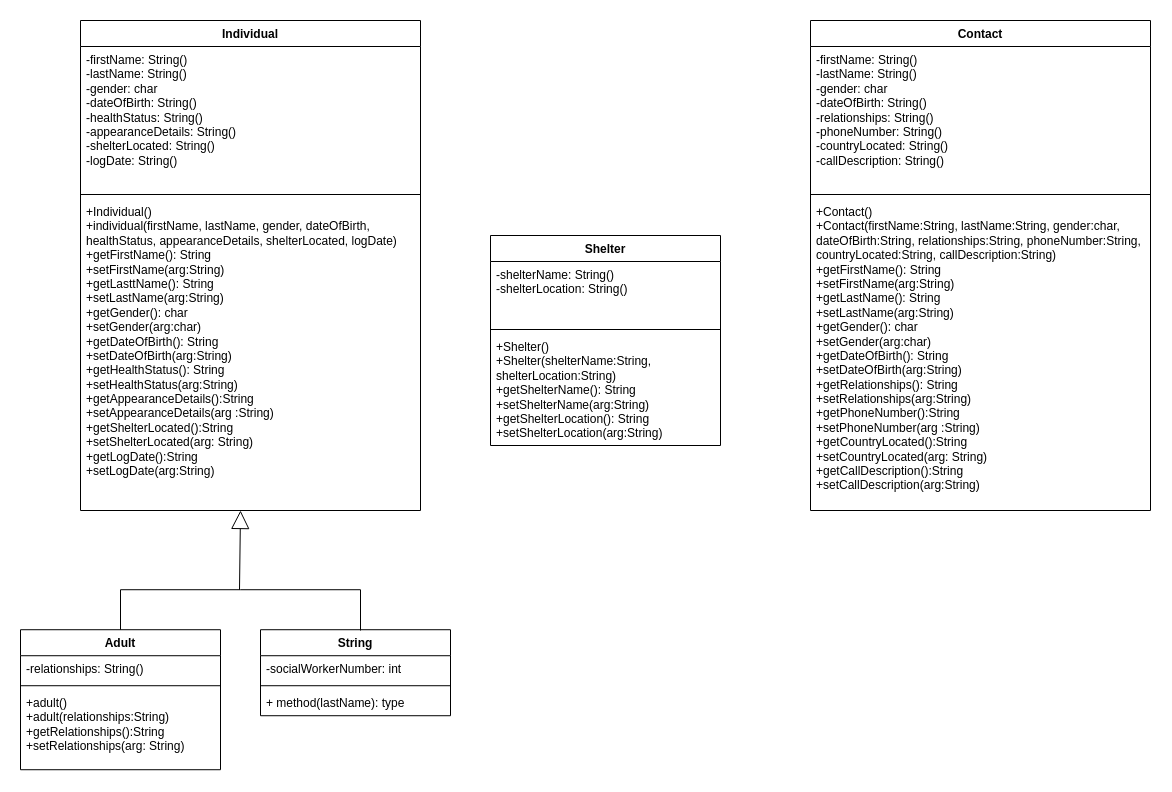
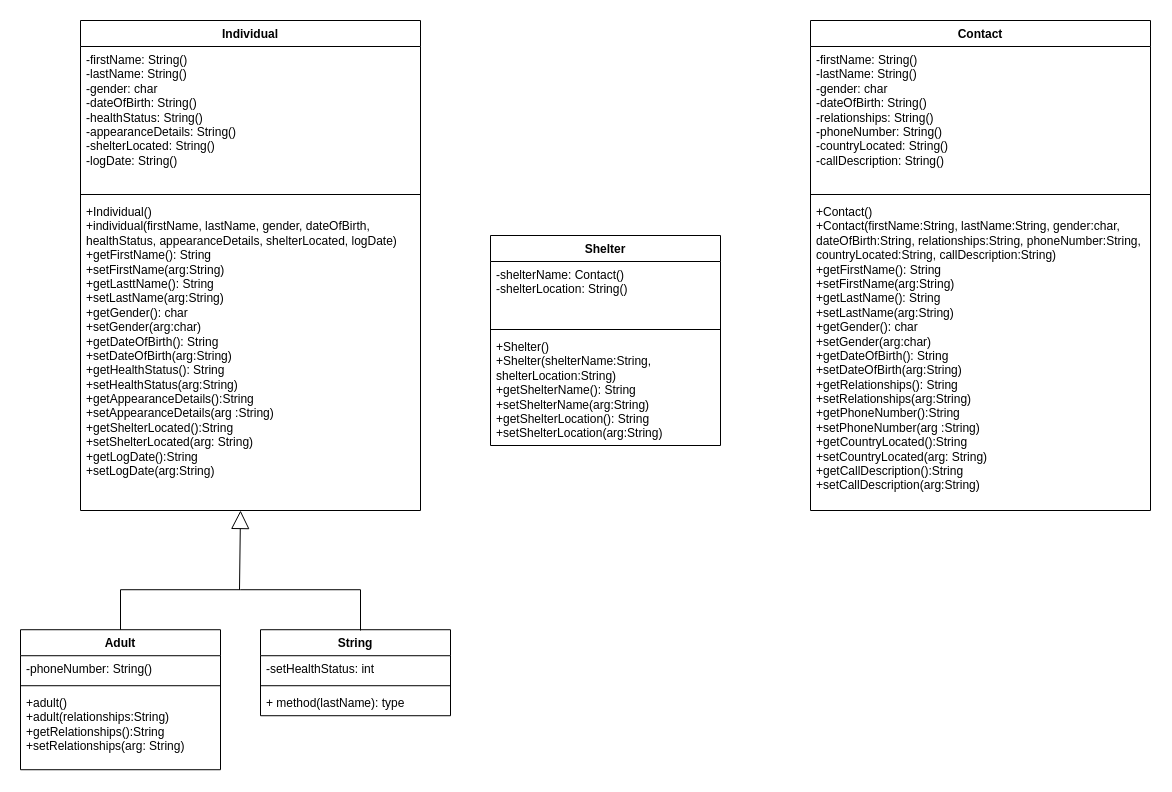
node "-shelterName: String() -shelterLocation: String()": label "-shelterName: String() -shelterLocation: String()" -> "-shelterName: Contact() -shelterLocation: String()"
node "-relationships: String()": label "-relationships: String()" -> "-phoneNumber: String()"
node "-socialWorkerNumber: int": label "-socialWorkerNumber: int" -> "-setHealthStatus: int"
